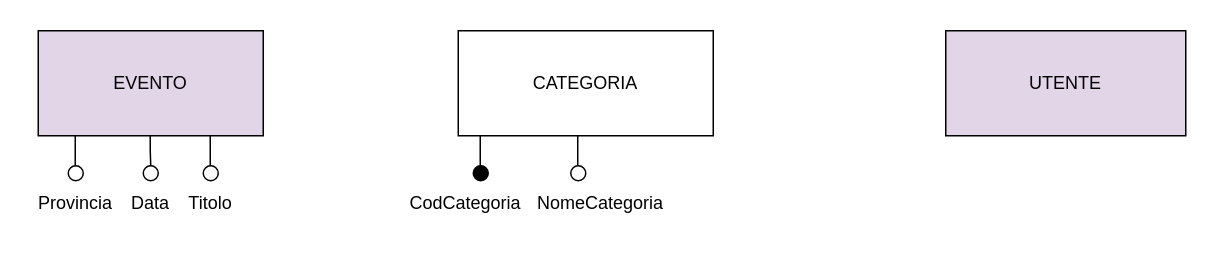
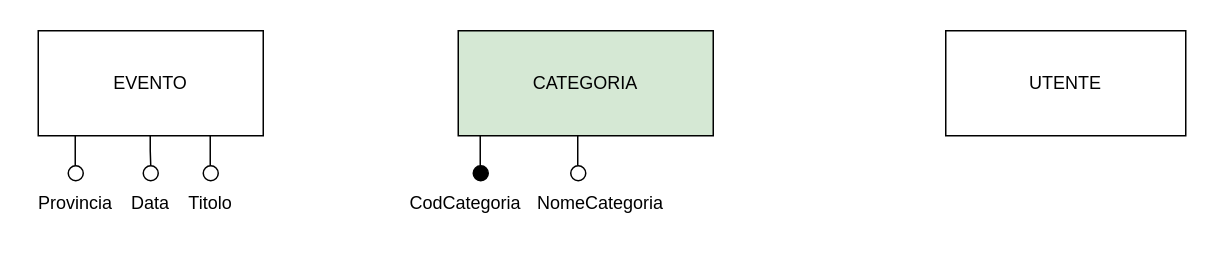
node "EVENTO": fillcolor #e1d5e7 -> #ffffff
node "CATEGORIA": fillcolor #ffffff -> #d5e8d4
node "UTENTE": fillcolor #e1d5e7 -> #ffffff
